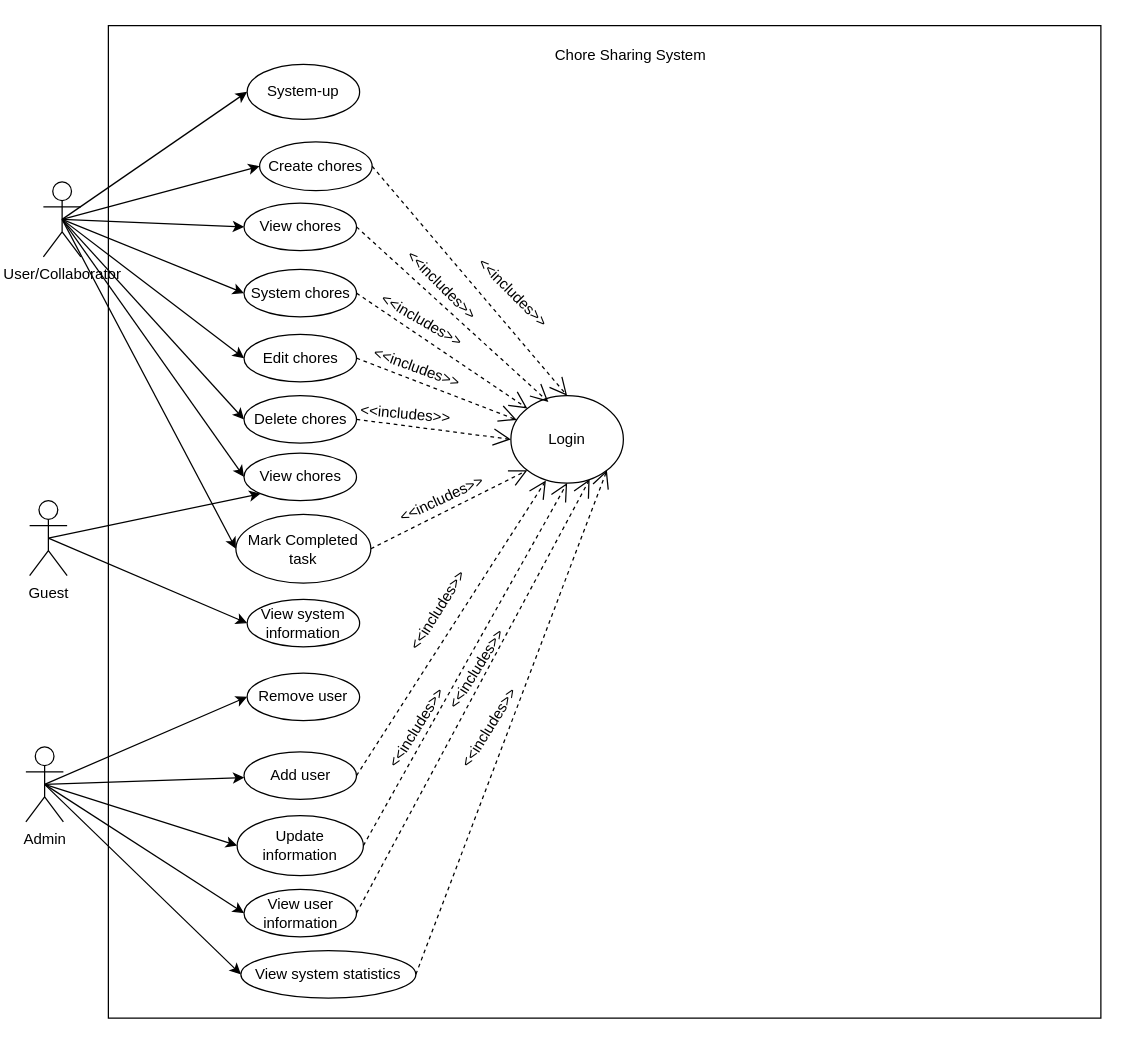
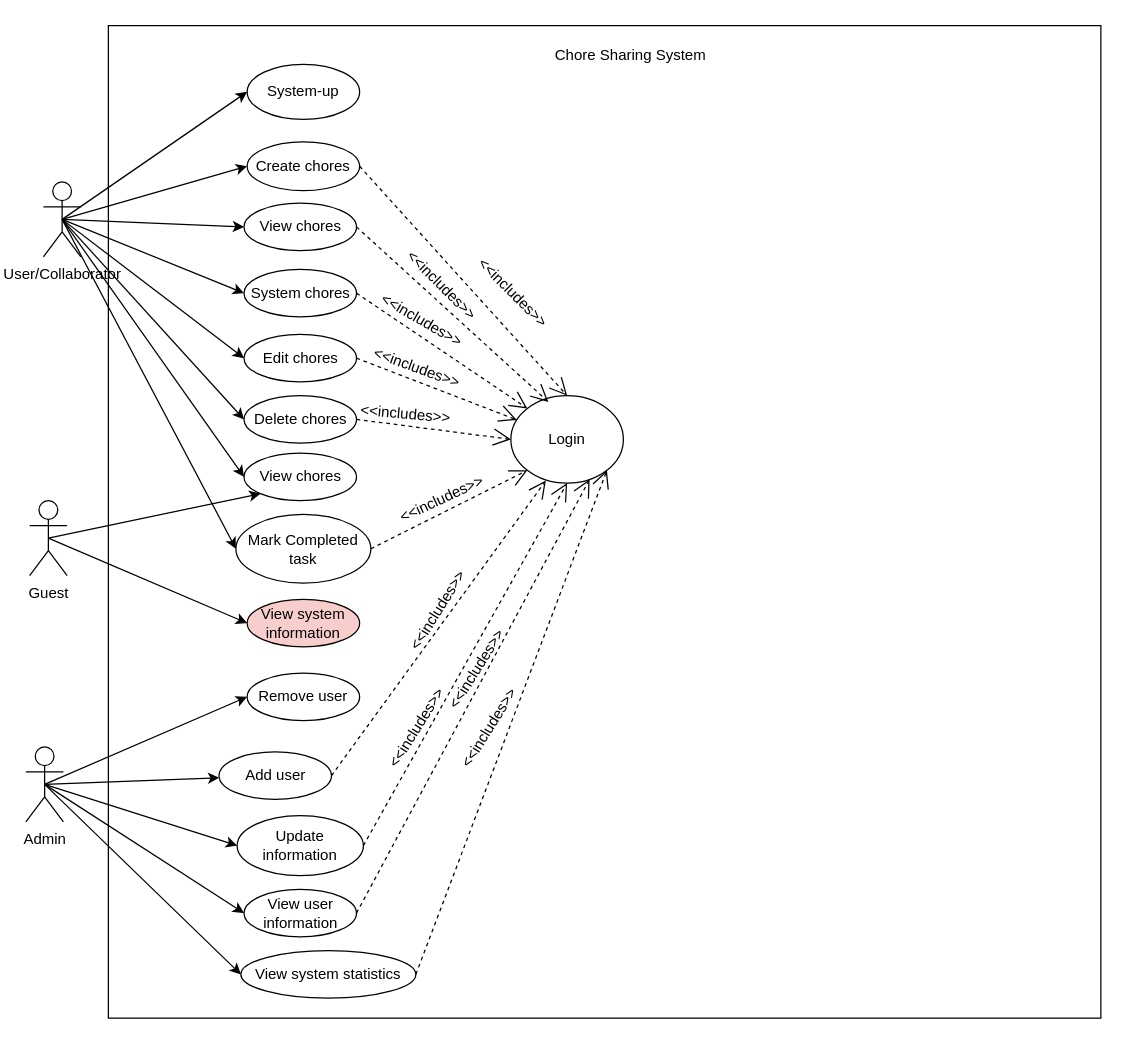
node "Create chores": moved (316, 166) -> (303, 166)
node "View system information": fillcolor #ffffff -> #f8cecc
node "Add user": moved (300, 776) -> (275, 776)
